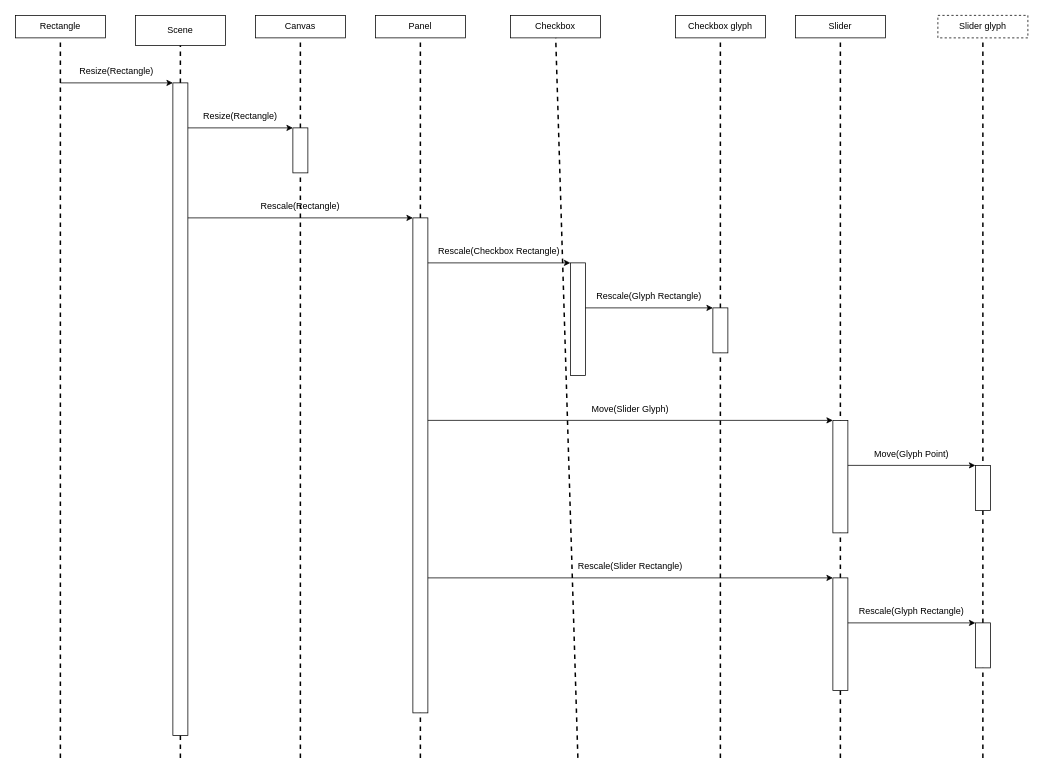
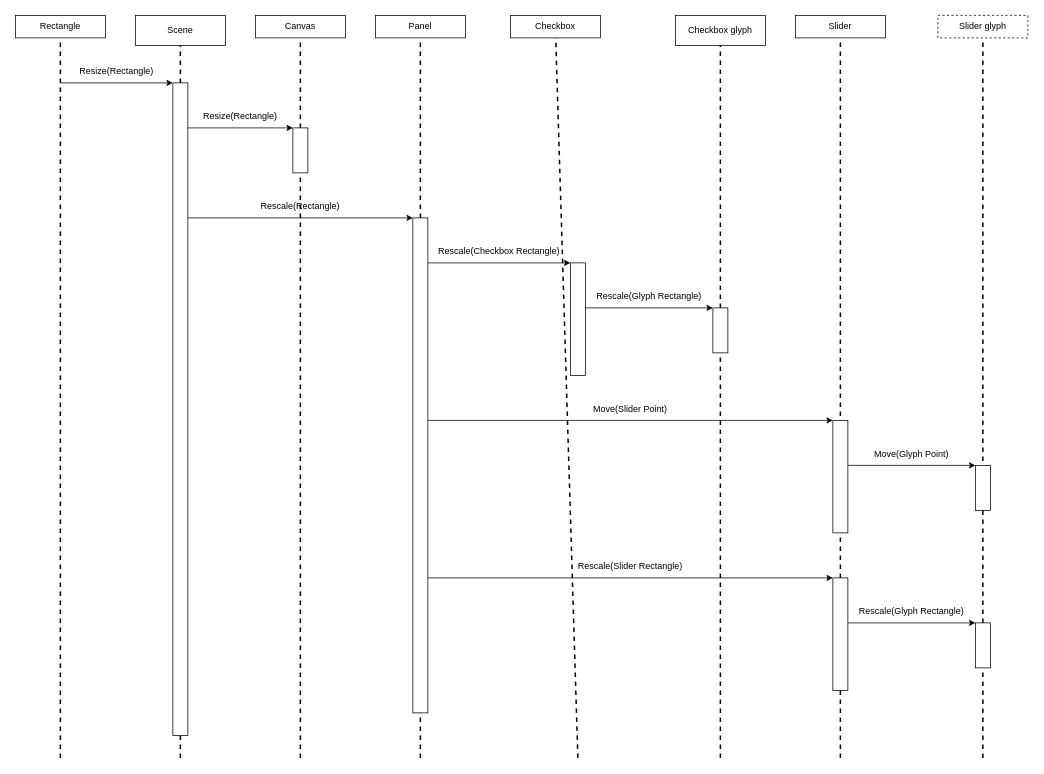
node "Checkbox glyph": size 90x23 -> 90x30
node "Move(Slider Glyph)": label "Move(Slider Glyph)" -> "Move(Slider Point)"
